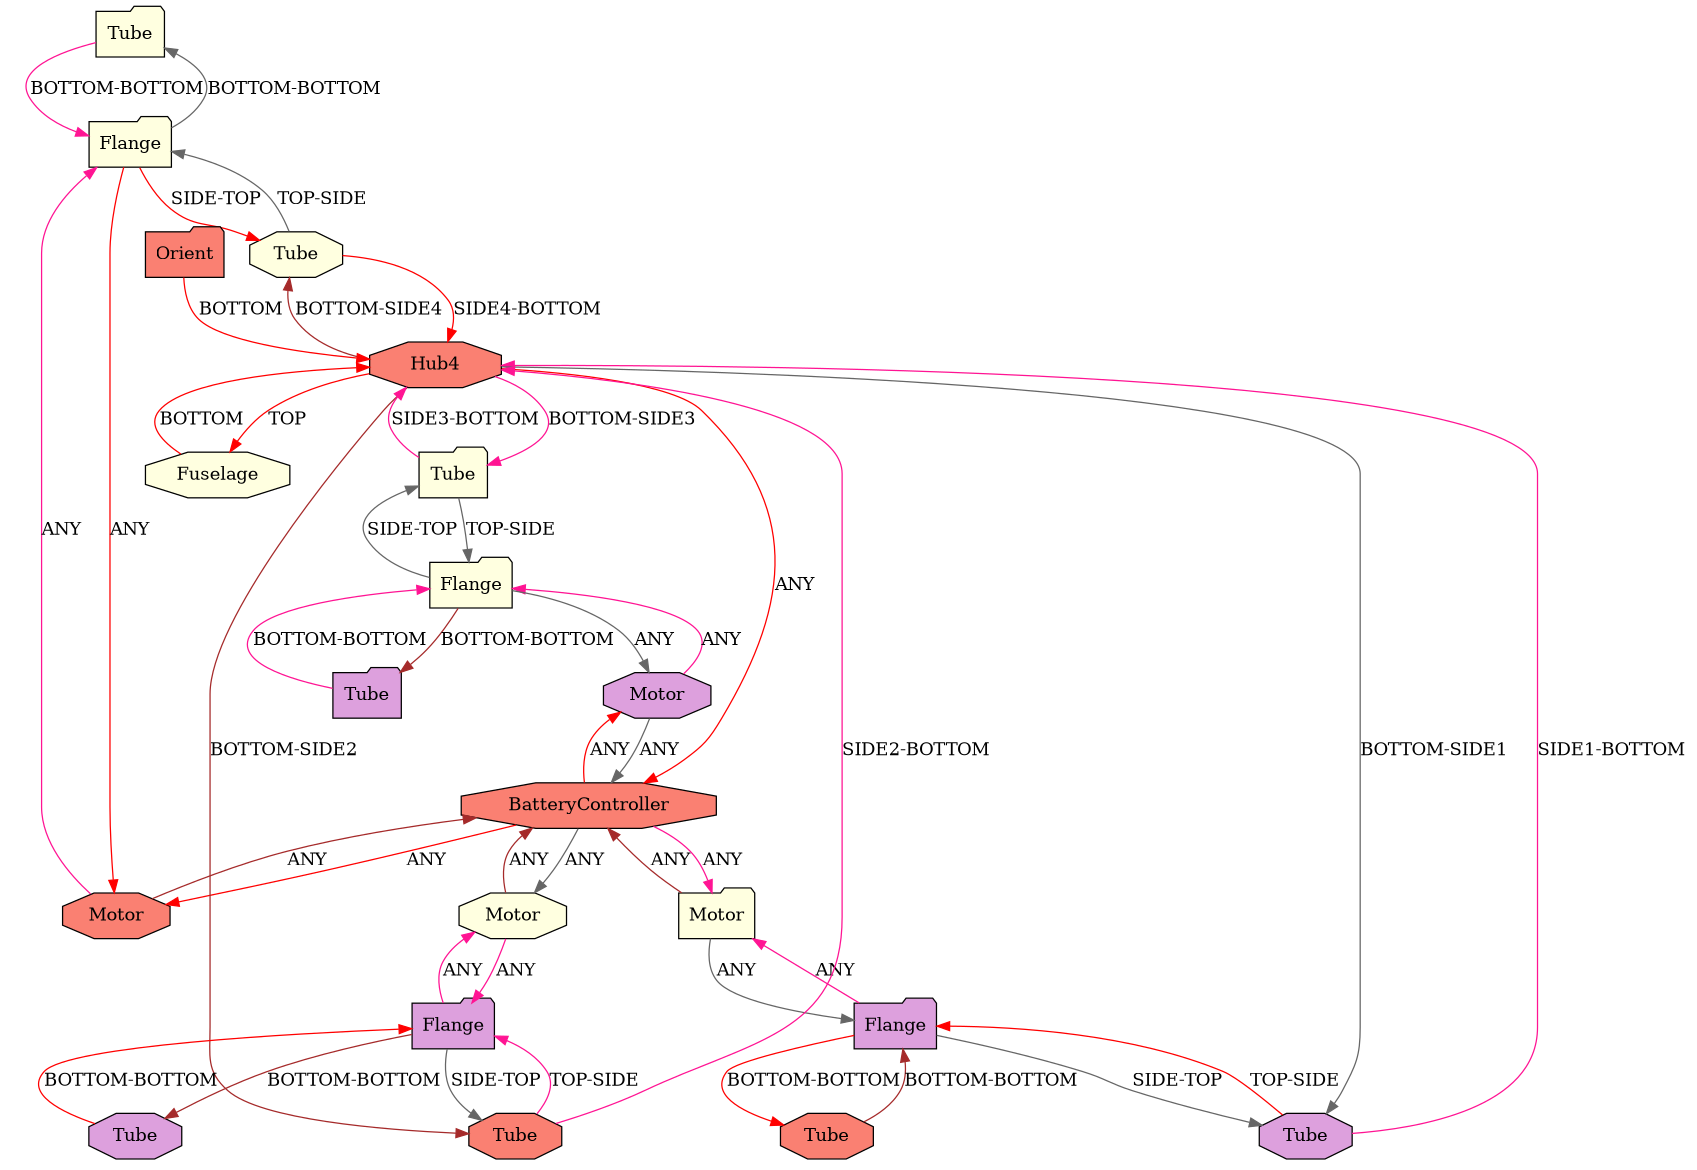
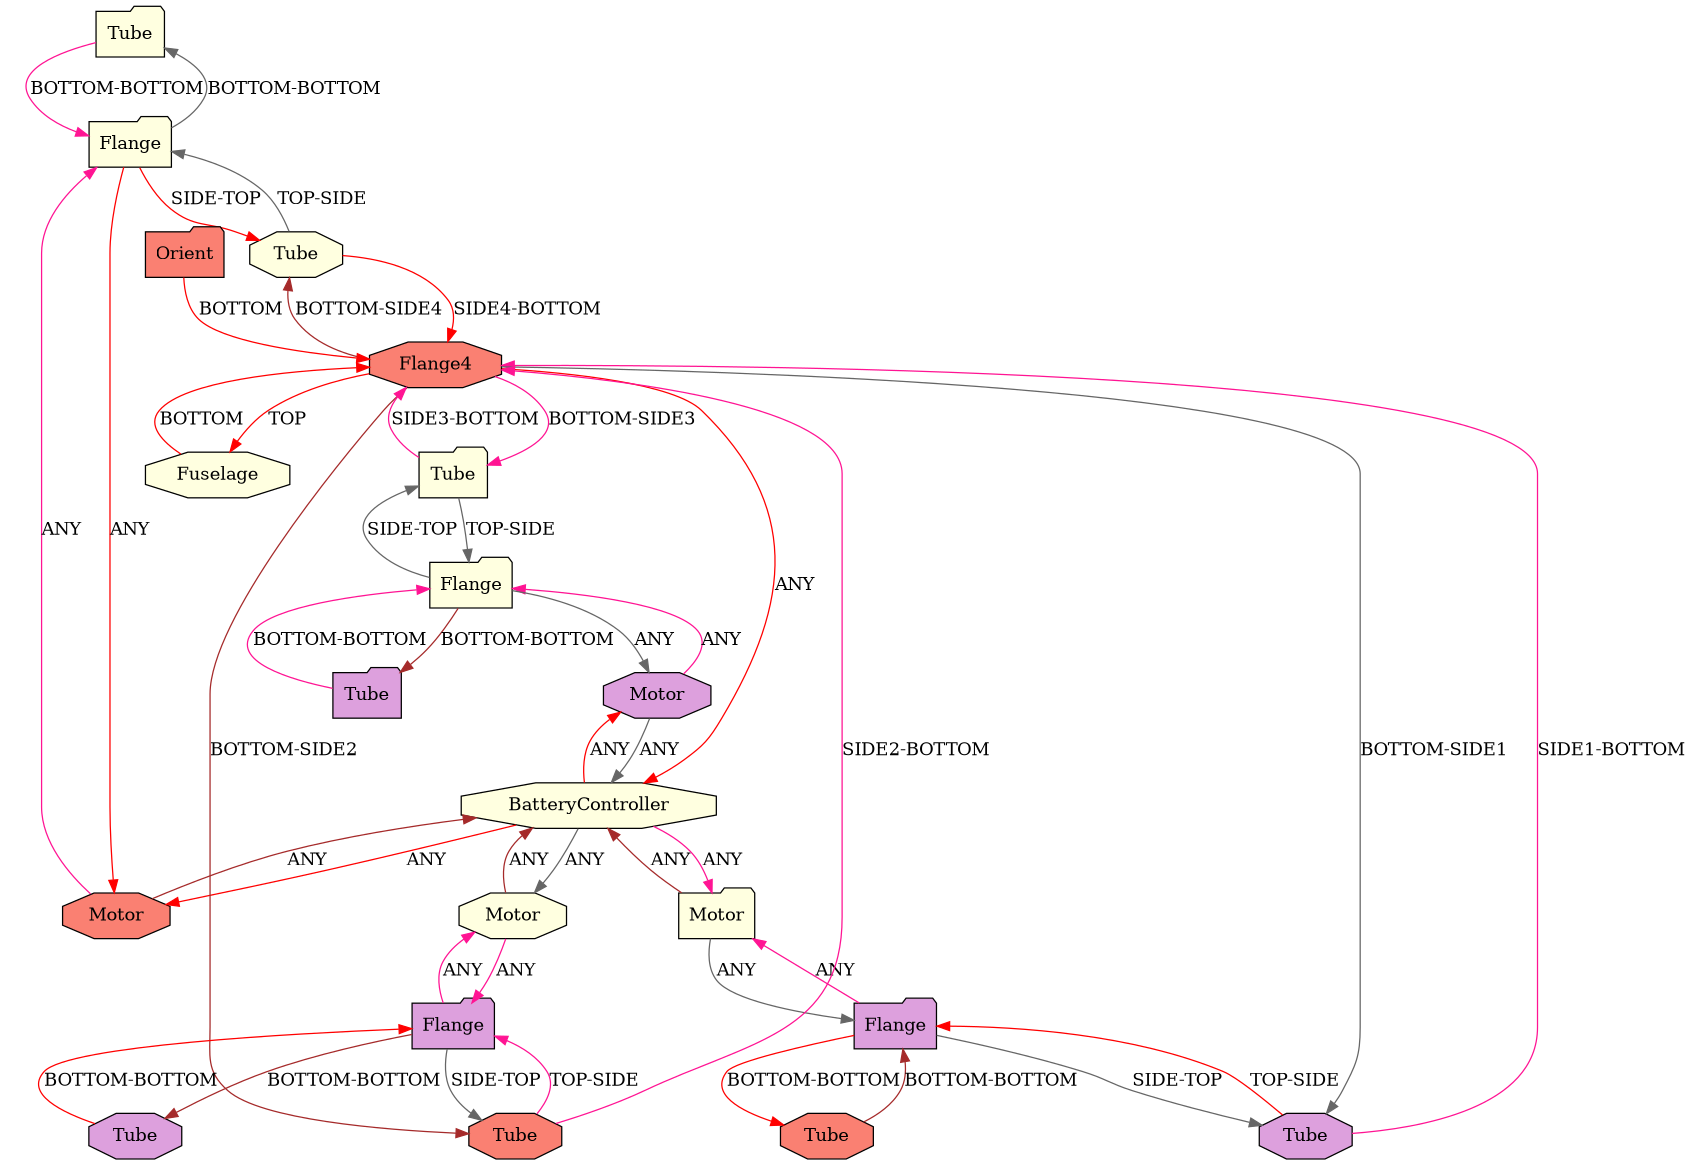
node "Hub4": label "Hub4" -> "Flange4"
node "BatteryController": fillcolor salmon -> lightyellow
